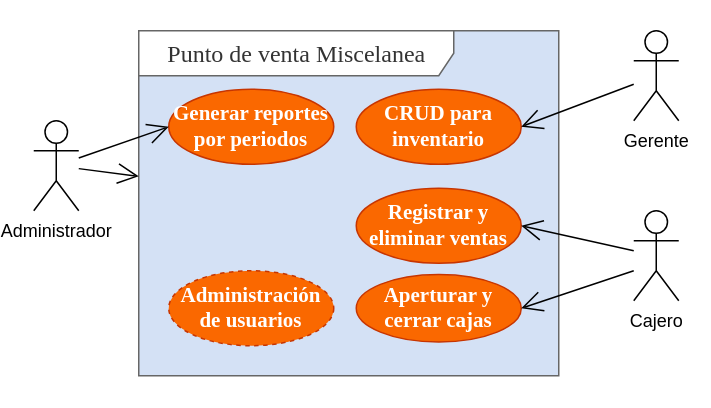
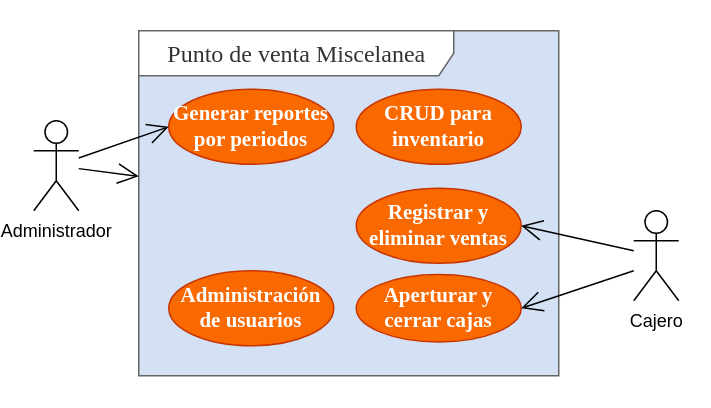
node "Gerente": removed
edge "Gerente" -> "CRUD para inventario": removed
node "Administración de usuarios": style dashed -> solid
